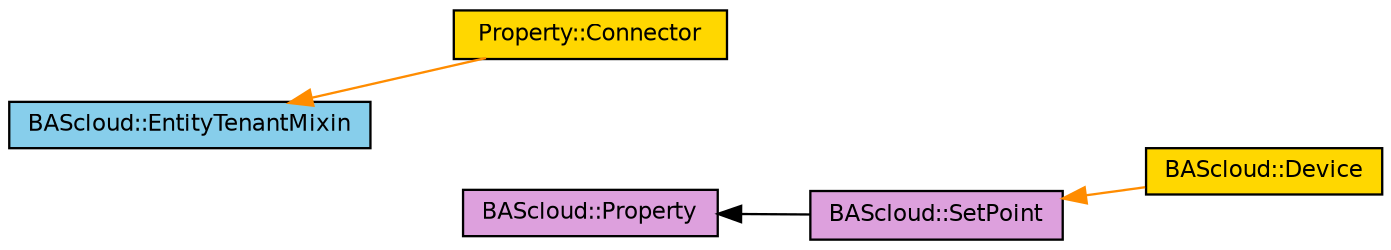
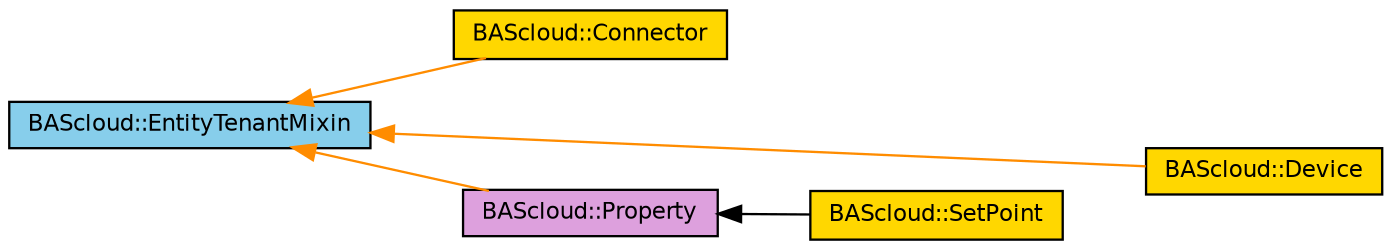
node "Property::Connector": label "Property::Connector" -> "BAScloud::Connector"
edge "BAScloud::Property" -> "BAScloud::EntityTenantMixin": added
edge "BAScloud::Device" -> "BAScloud::SetPoint": now "BAScloud::Device" -> "BAScloud::EntityTenantMixin"
node "BAScloud::SetPoint": fillcolor plum -> gold
